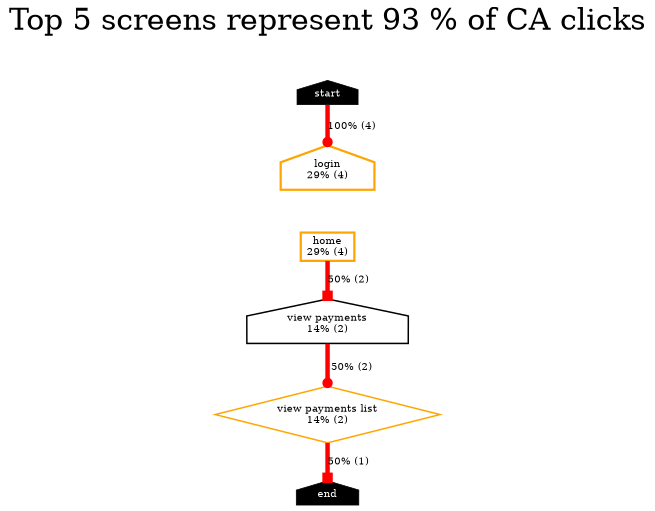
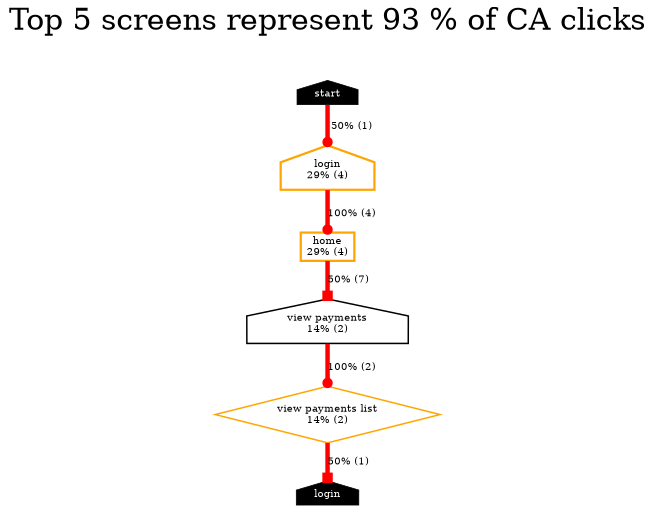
edge "start" -> "login 29% (4)": label "100% (4)" -> "50% (1)"
edge "login 29% (4)" -> "home 29% (4)": added, label "100% (4)"
edge "home 29% (4)" -> "view payments 14% (2)": label "50% (2)" -> "50% (7)"
edge "view payments 14% (2)" -> "view payments list 14% (2)": label "50% (2)" -> "100% (2)"
node "end": label "end" -> "login"
